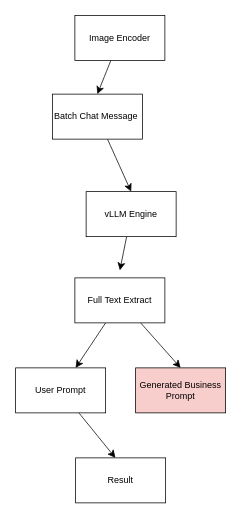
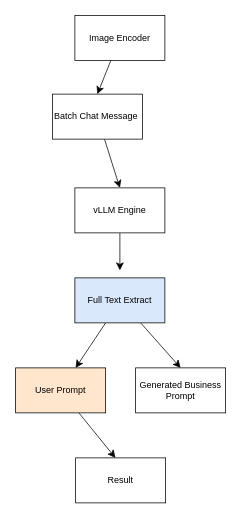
node "vLLM Engine": moved (131, 214) -> (120, 210)
node "Full Text Extract": fillcolor #ffffff -> #dae8fc
node "User Prompt": fillcolor #ffffff -> #ffe6cc
node "Generated Business Prompt": fillcolor #f8cecc -> #ffffff
